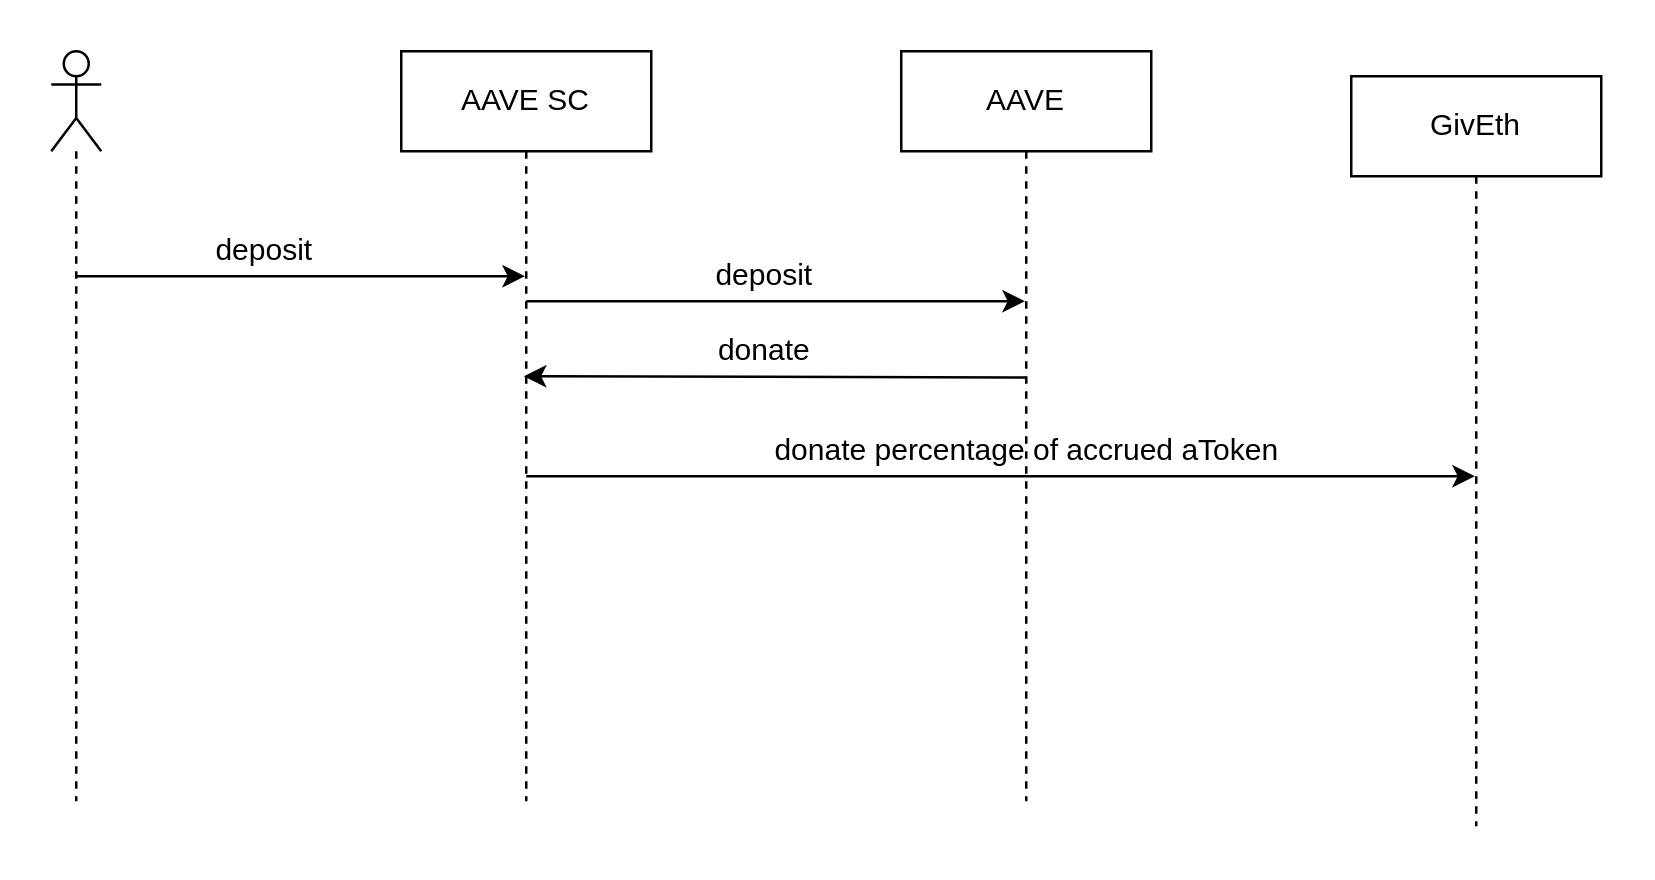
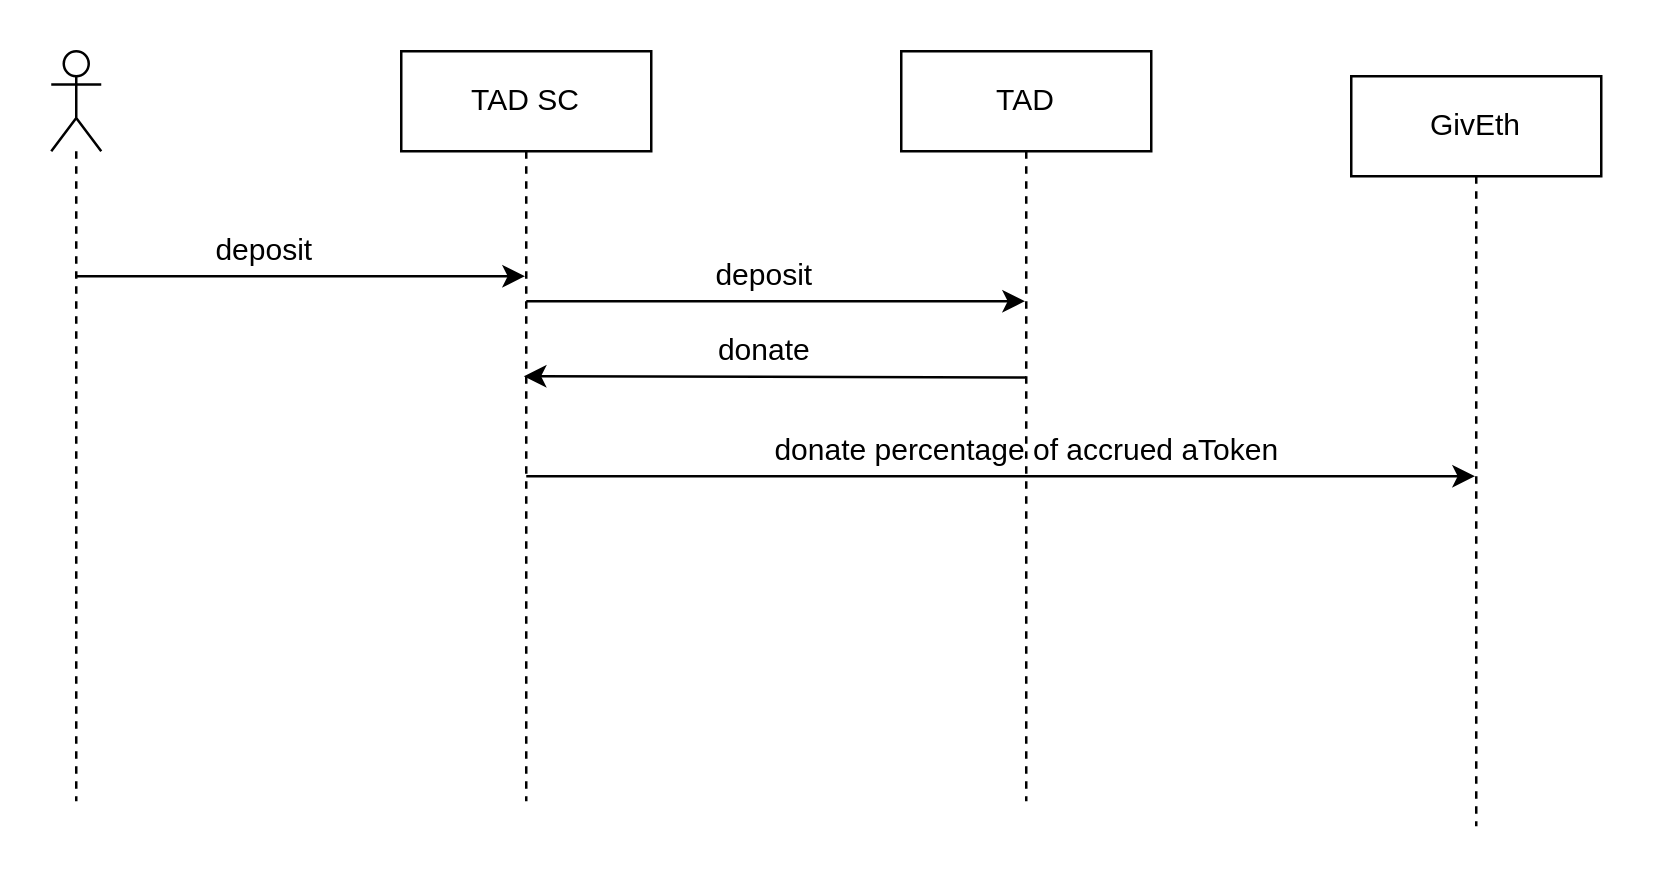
node "AAVE SC": label "AAVE SC" -> "TAD SC"
node "AAVE": label "AAVE" -> "TAD"
